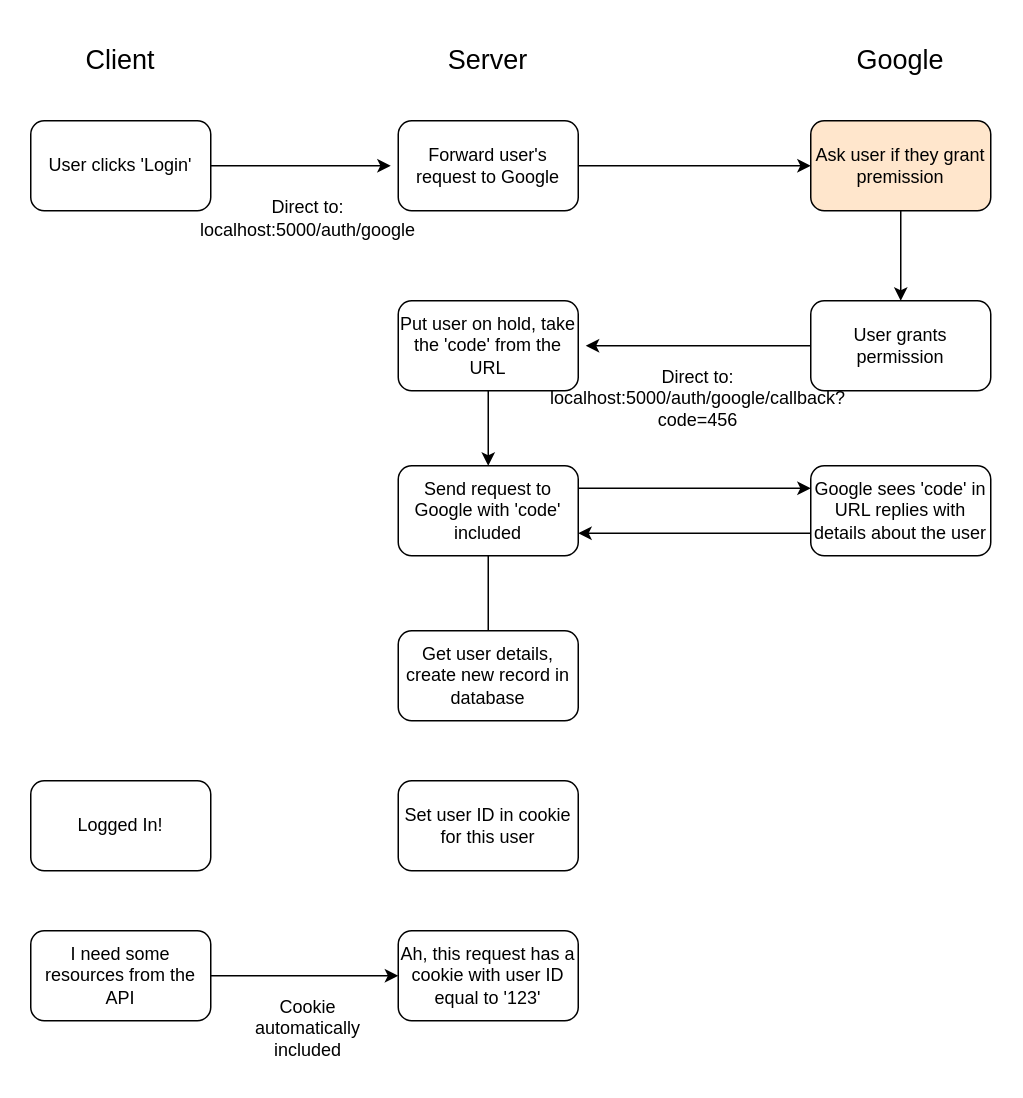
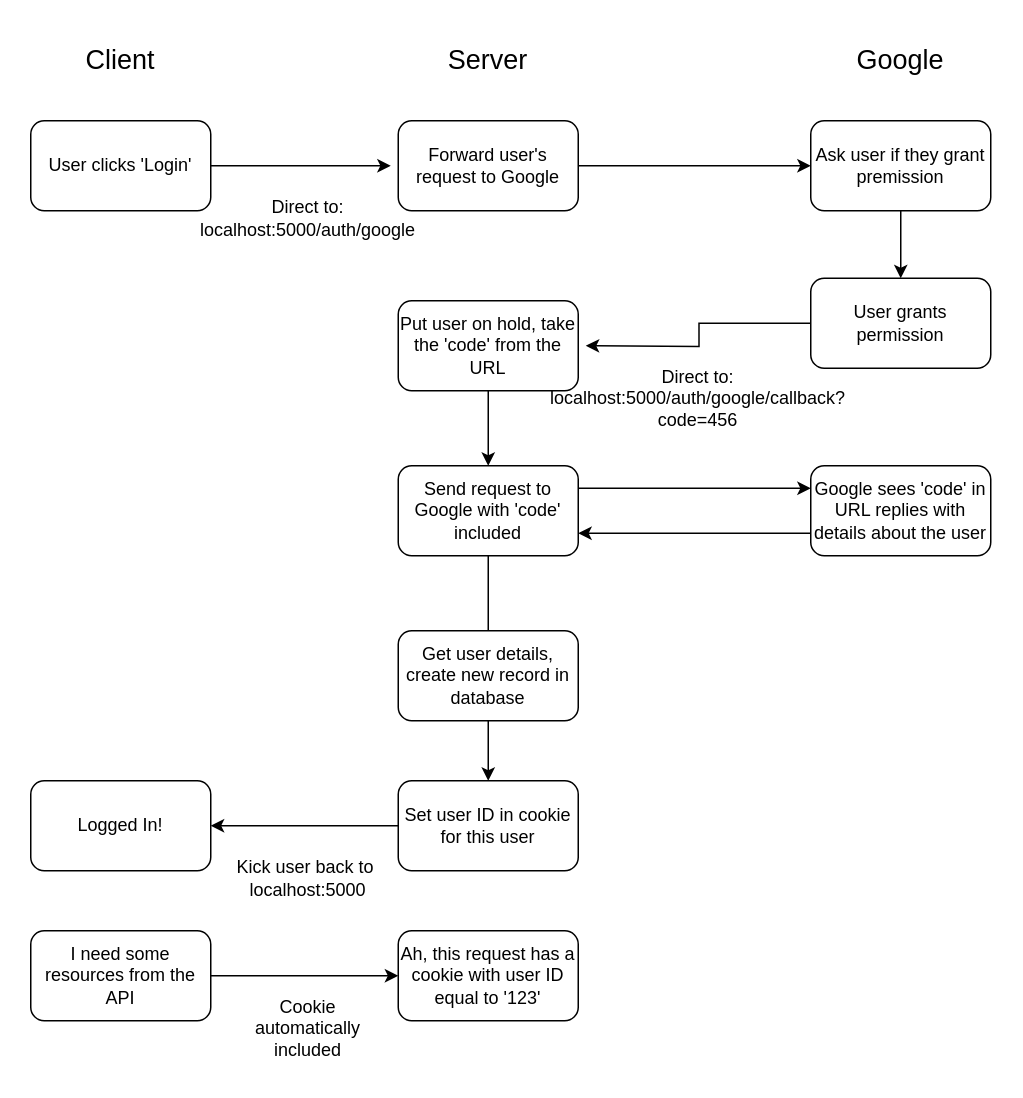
node "Ask user if they grant premission": fillcolor #ffe6cc -> #ffffff
node "User grants permission": moved (901, 346) -> (901, 323)
edge "Get user details, create new record in database" -> "Set user ID in cookie for this user": added
edge "Set user ID in cookie for this user" -> "Logged In!": added
node "Kick user back to localhost:5000": added
